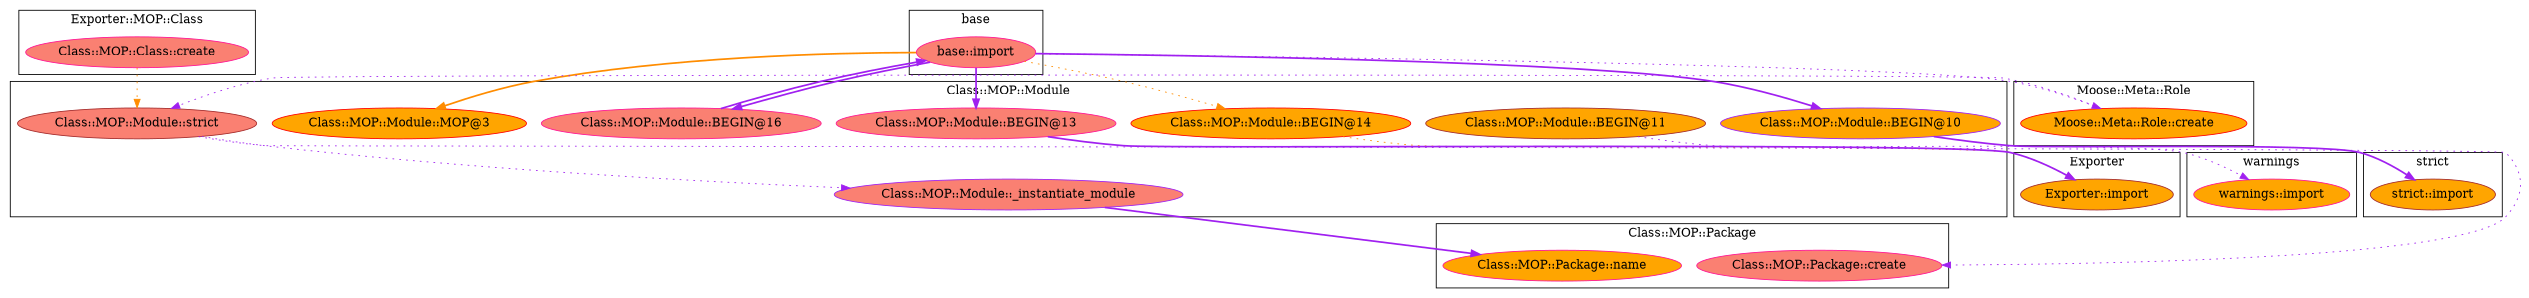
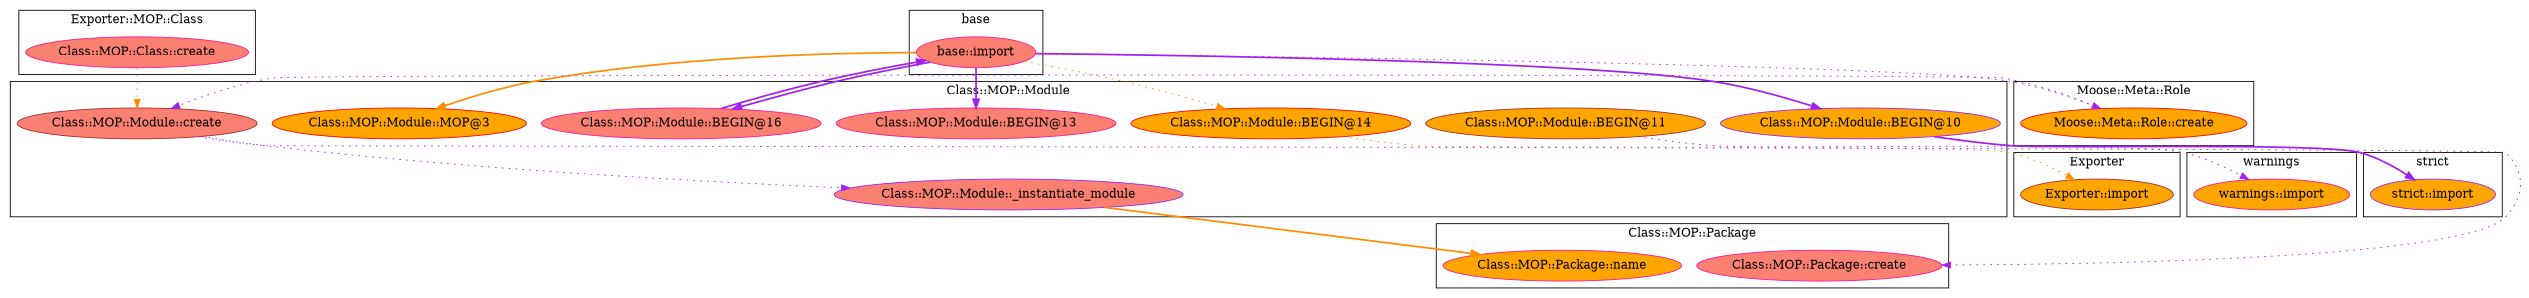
node "Class::MOP::Module::strict": label "Class::MOP::Module::strict" -> "Class::MOP::Module::create"
edge "Class::MOP::Module::BEGIN@13" -> "Exporter::import": removed
node "strict::import": color brown -> purple
edge "Class::MOP::Module::_instantiate_module" -> "Class::MOP::Package::name": color purple -> darkorange
